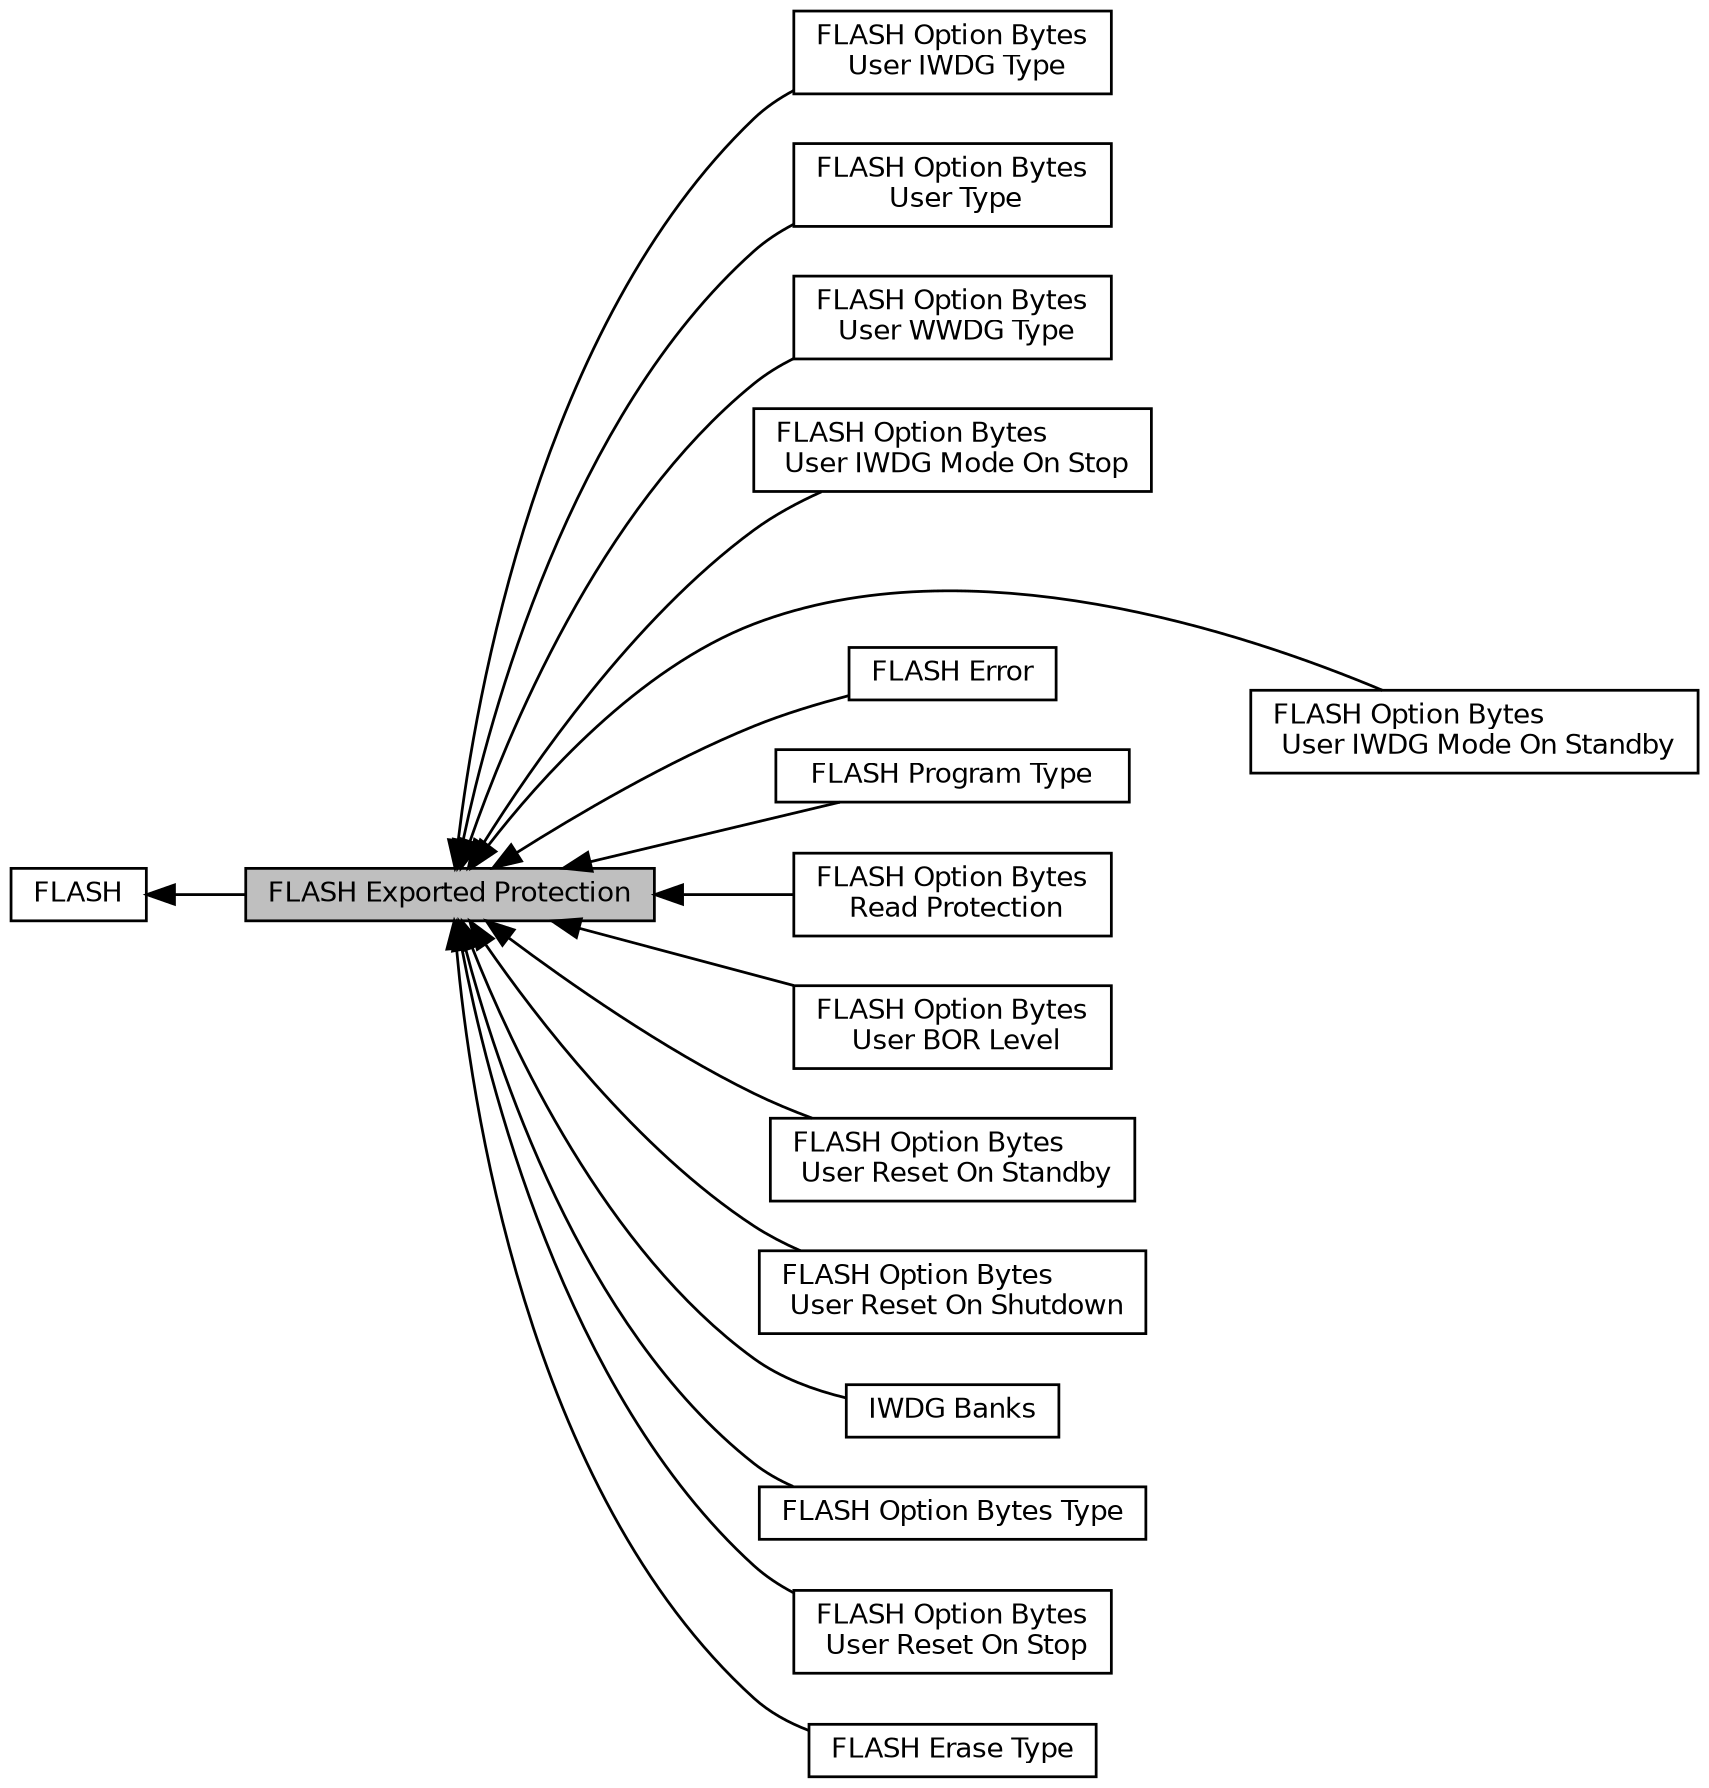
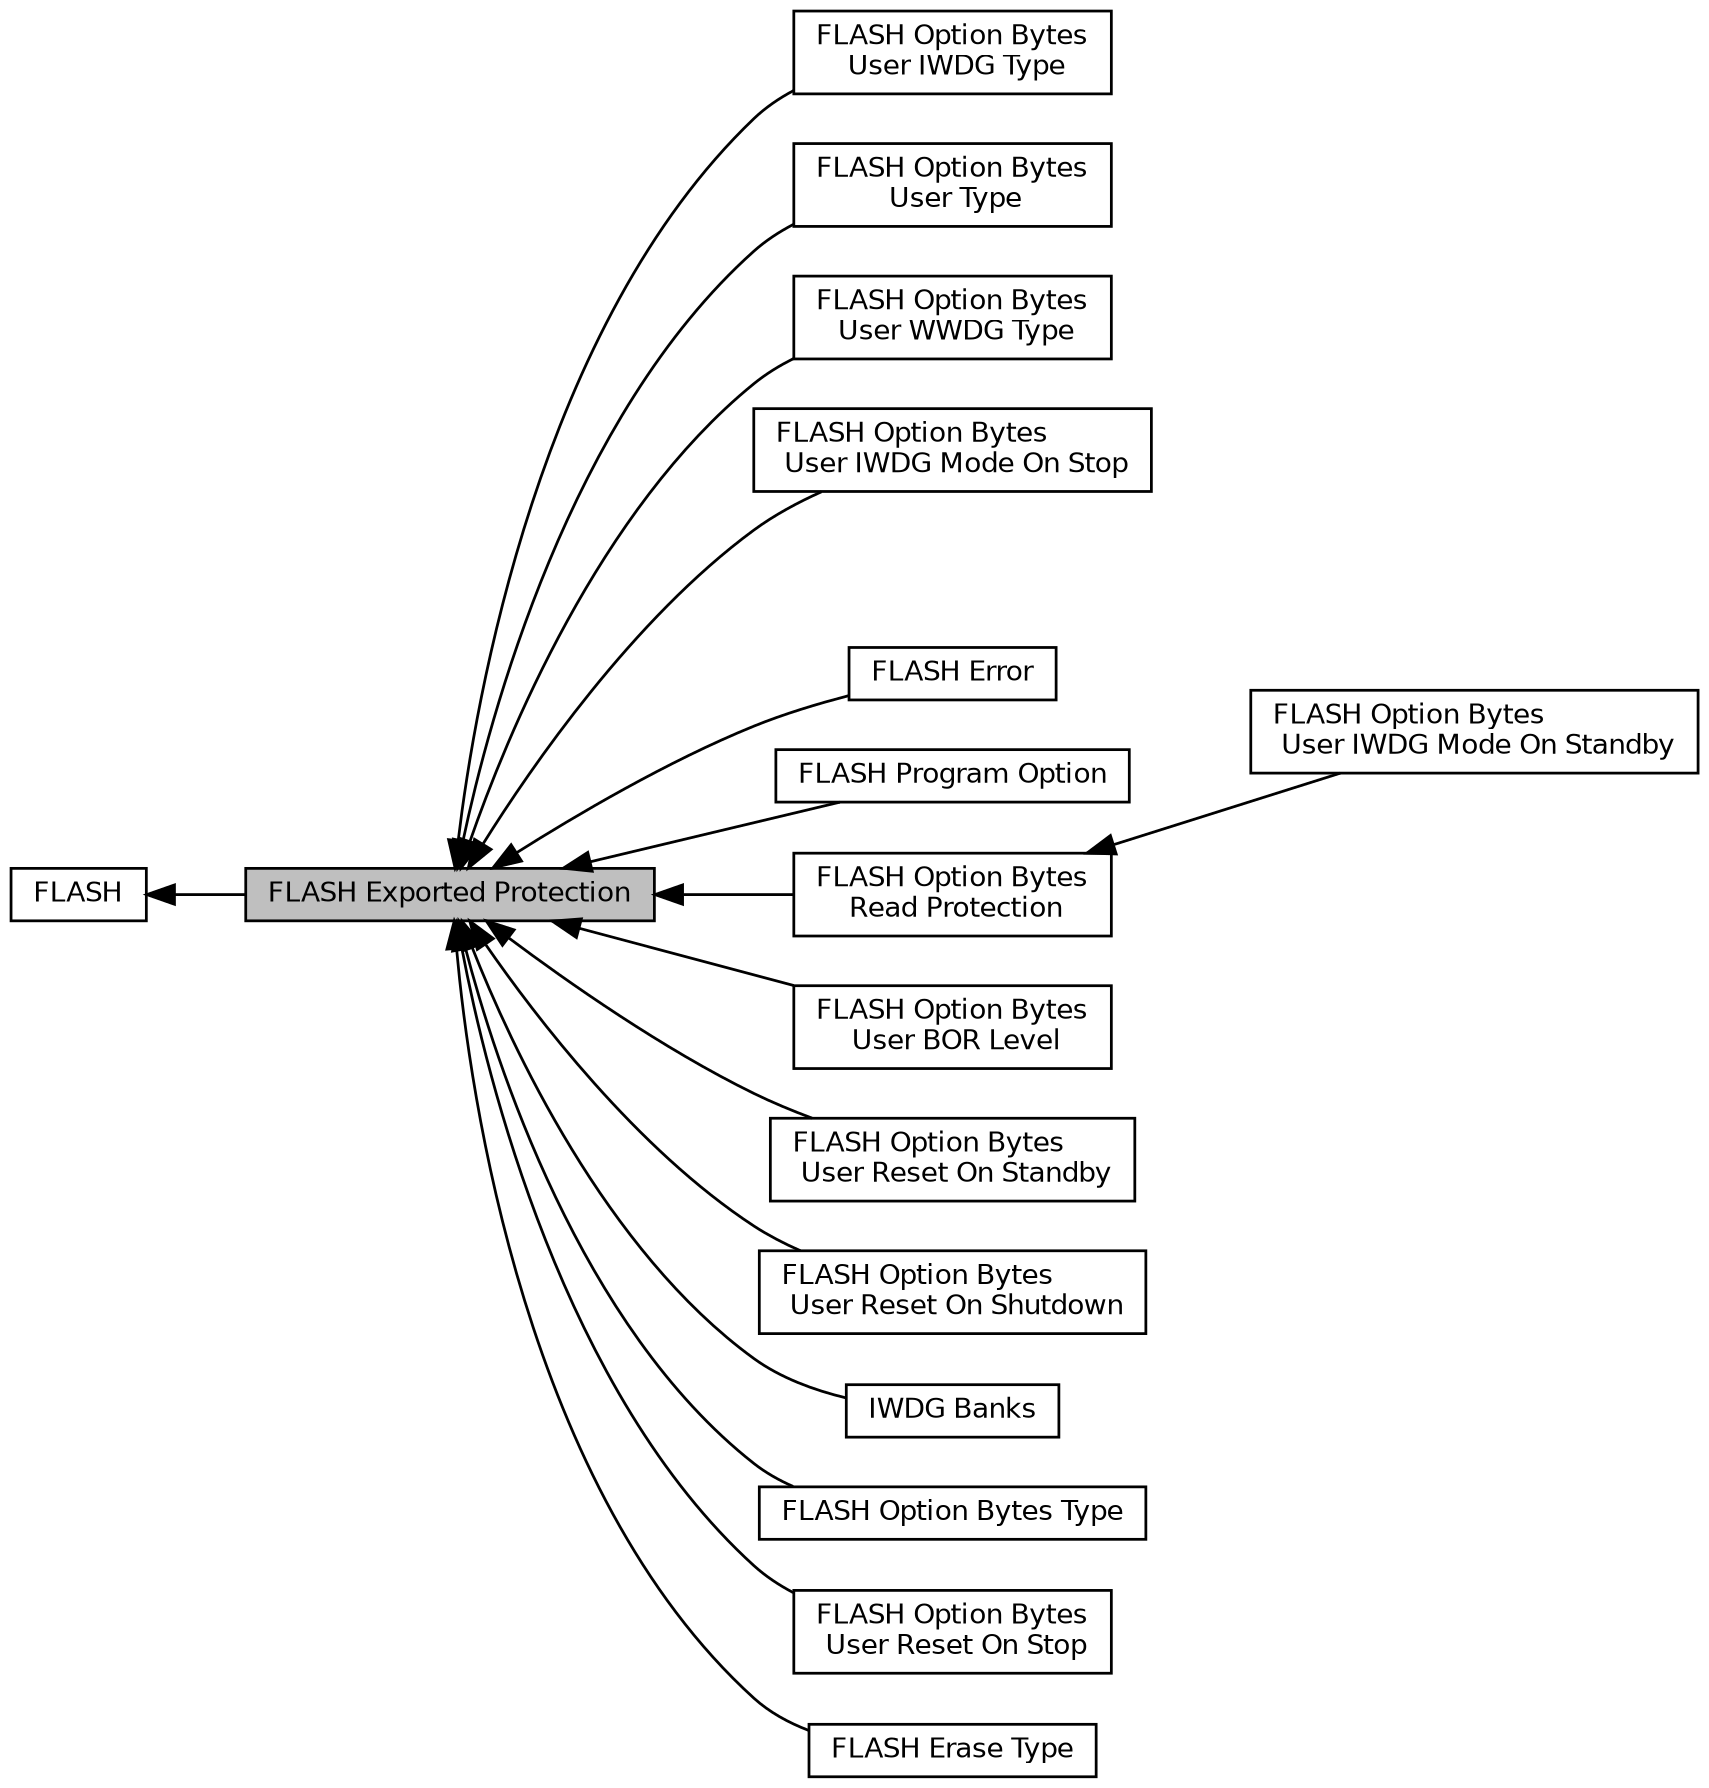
edge "FLASH Option Bytes User IWDG Mode On Standby" -> "FLASH Exported Protection": now "FLASH Option Bytes User IWDG Mode On Standby" -> "FLASH Option Bytes Read Protection"
node "FLASH Program Type": label "FLASH Program Type" -> "FLASH Program Option"
